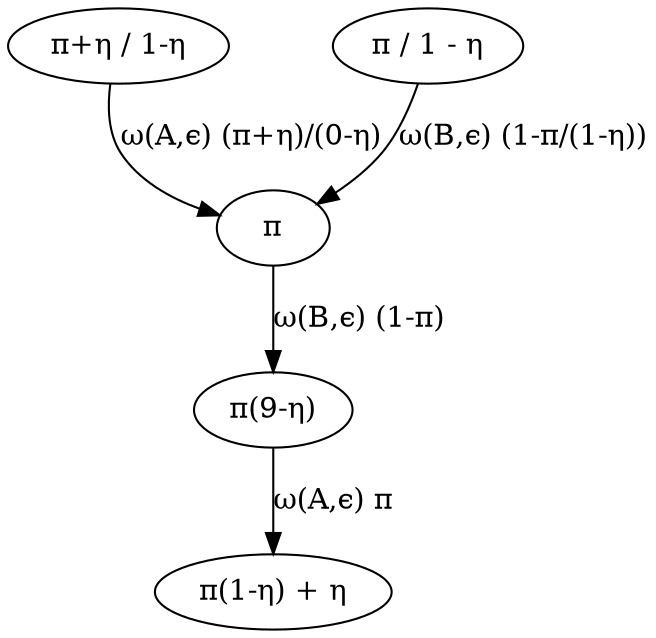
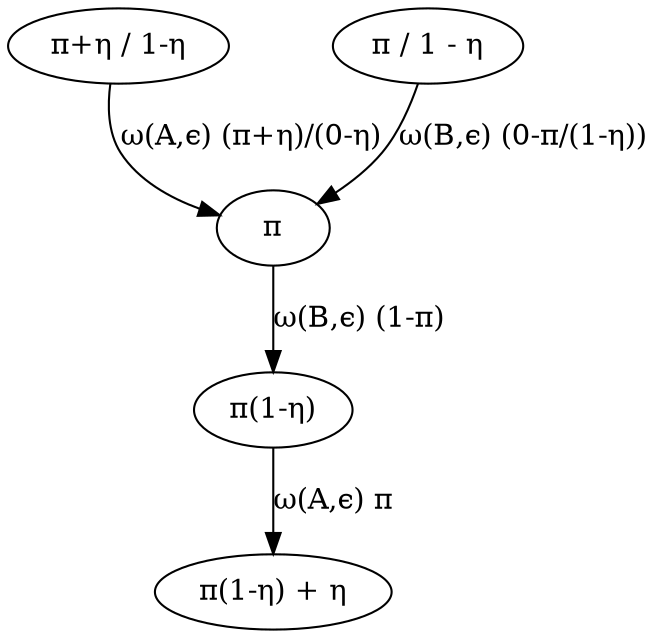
edge "π / 1 - η" -> "π": label "ω(B,ϵ) (1-π/(1-η))" -> "ω(B,ϵ) (0-π/(1-η))"
node "π(9-η)": label "π(9-η)" -> "π(1-η)"
